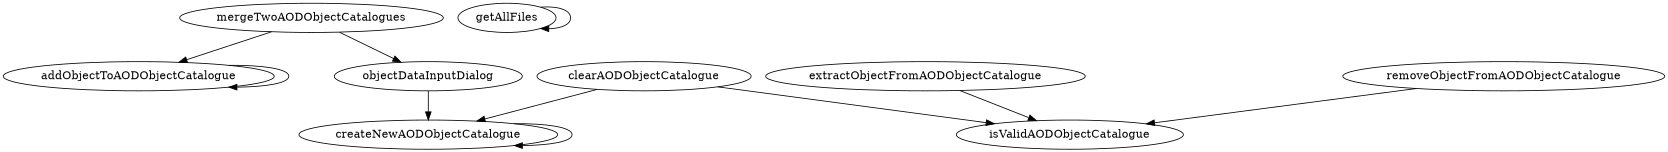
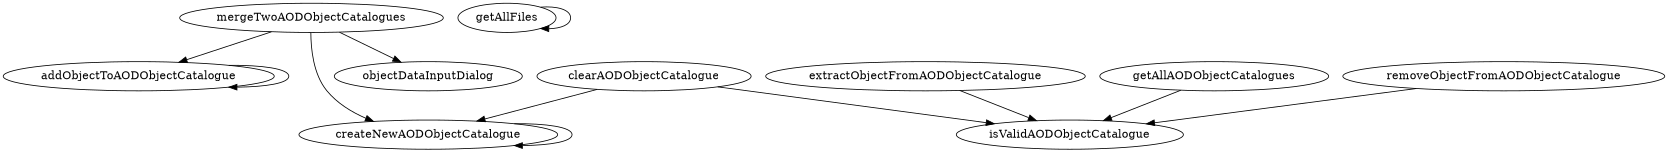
node "getAllAODObjectCatalogues": added
edge "objectDataInputDialog" -> "createNewAODObjectCatalogue": now "mergeTwoAODObjectCatalogues" -> "createNewAODObjectCatalogue"
